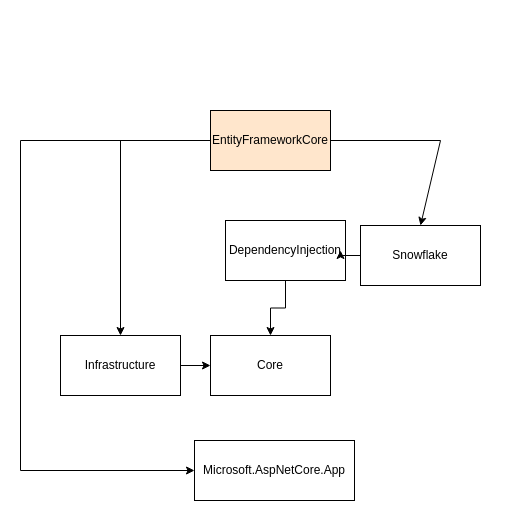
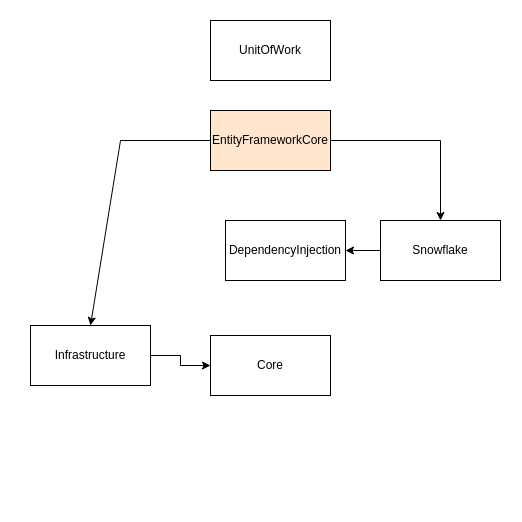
node "UnitOfWork": added
node "Snowflake": moved (421, 256) -> (441, 251)
edge "DependencyInjection" -> "Core": removed
edge "EntityFrameworkCore" -> "Microsoft.AspNetCore.App": removed
node "Infrastructure": moved (121, 366) -> (91, 356)
node "Microsoft.AspNetCore.App": removed
